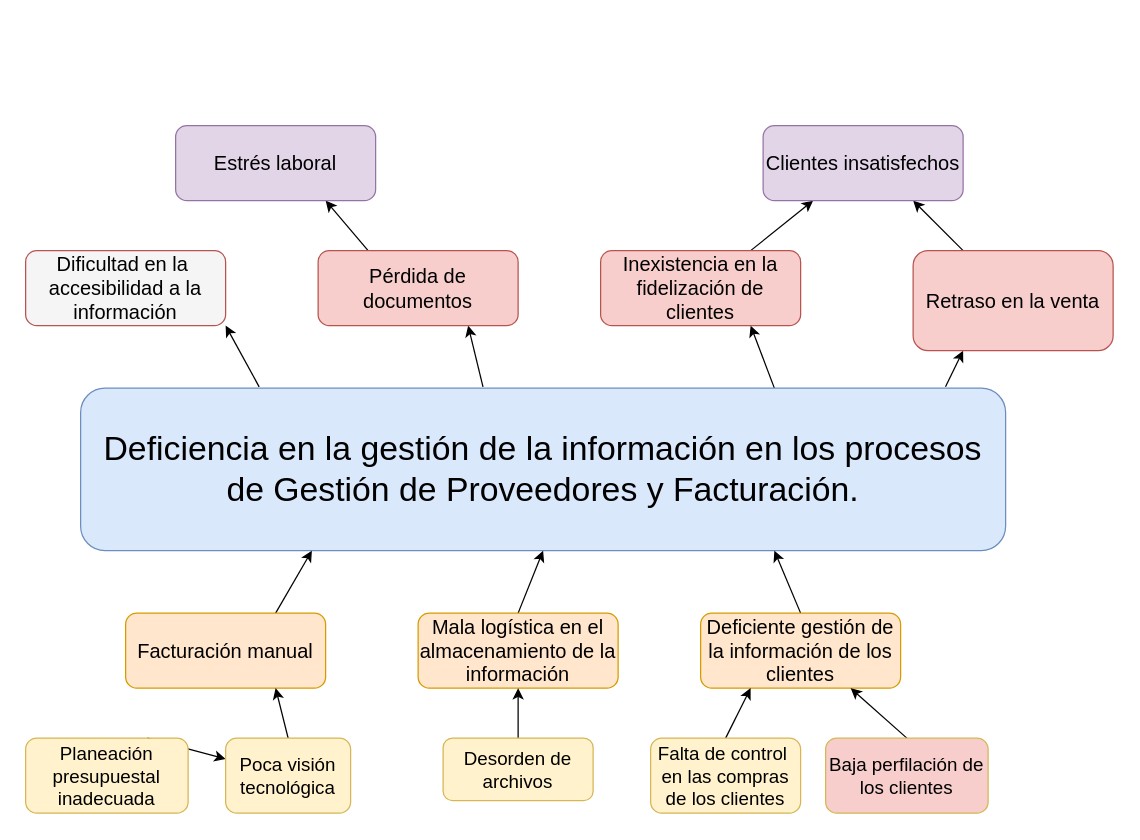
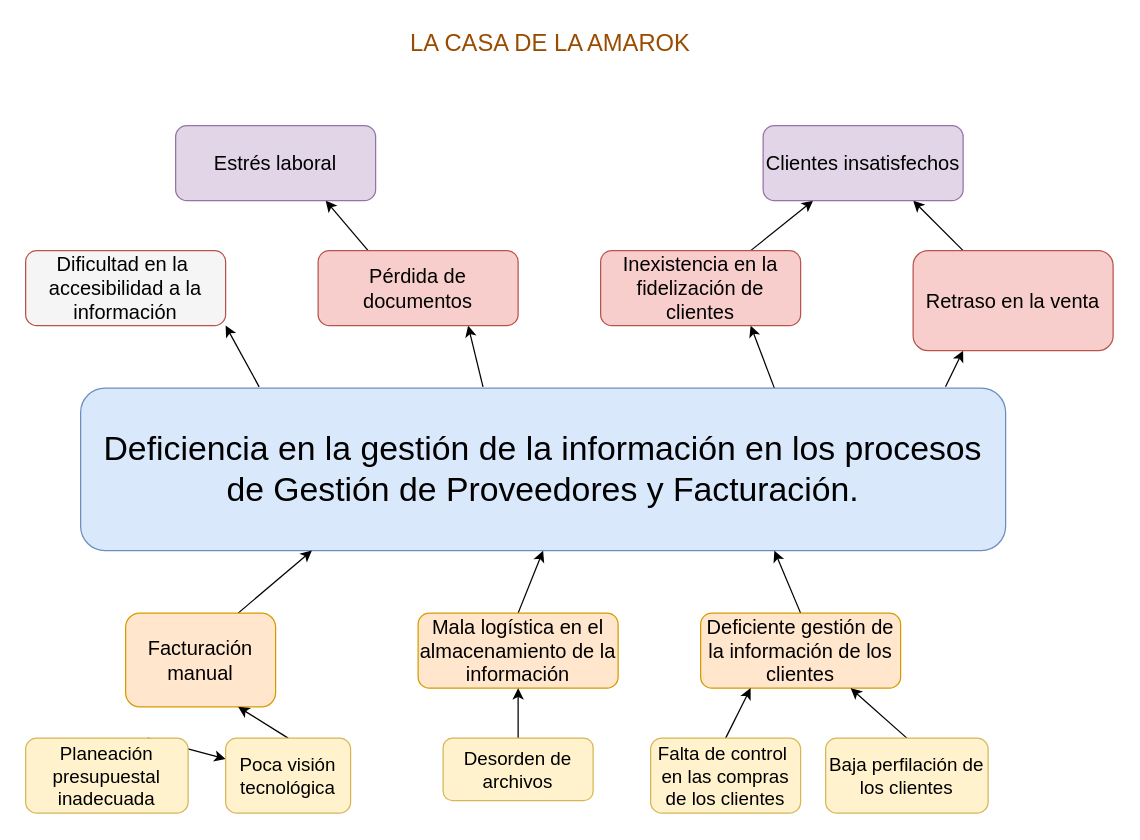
node "LA CASA DE LA AMAROK": added
node "Facturación manual": size 200x75 -> 150x94
node "Baja perfilación de los clientes": fillcolor #f8cecc -> #fff2cc
